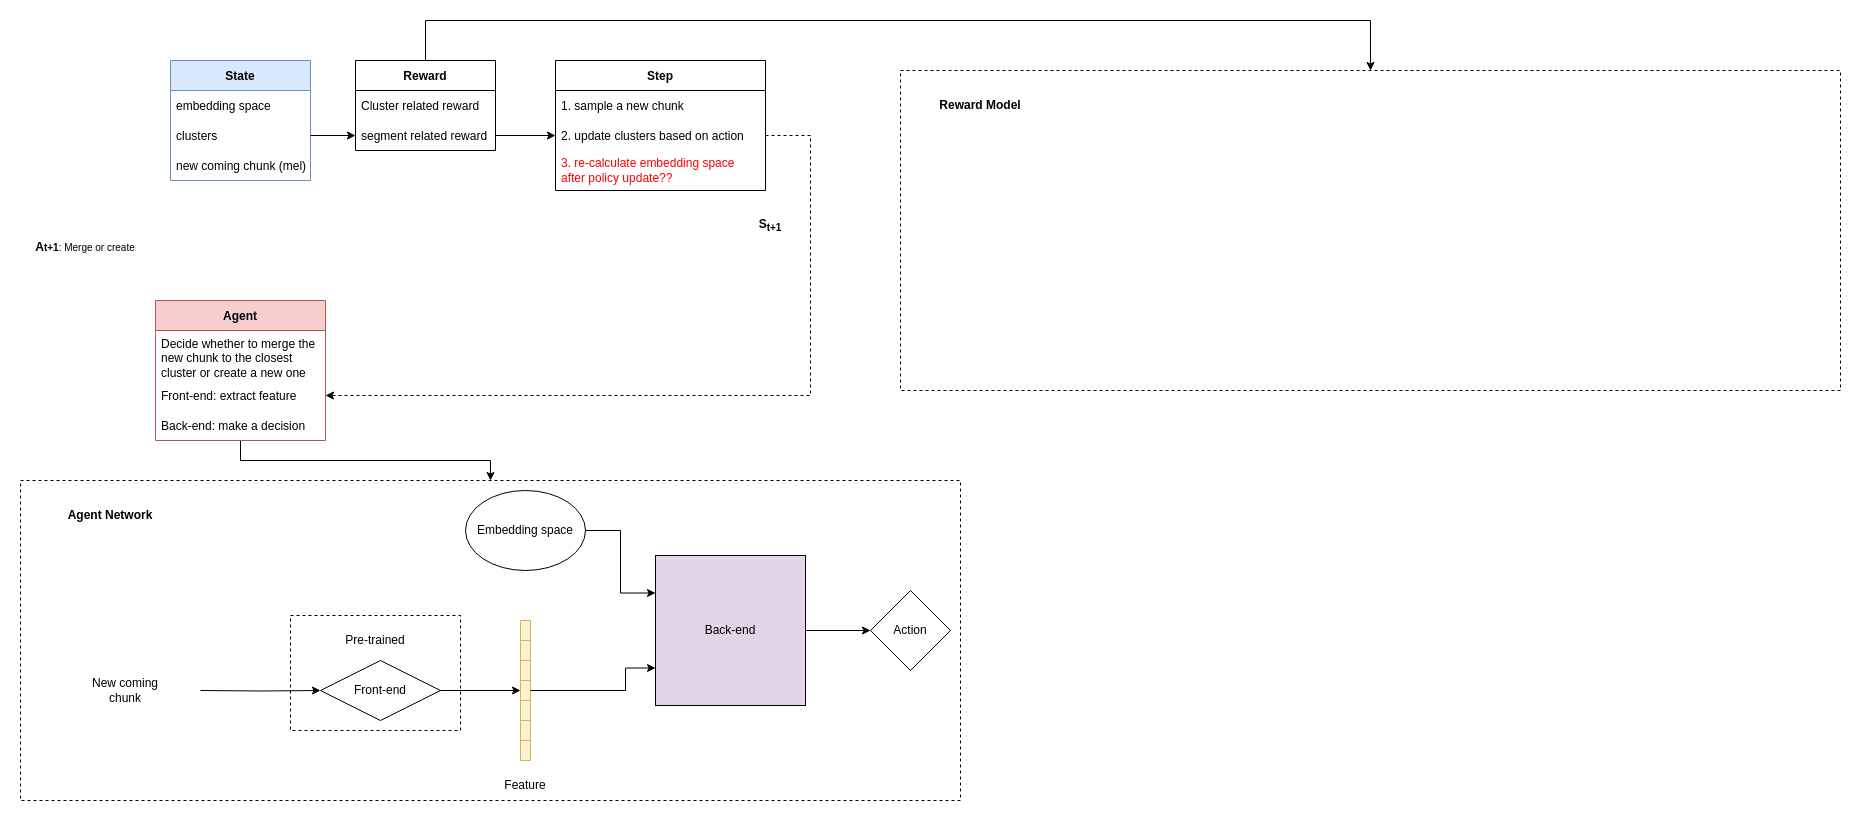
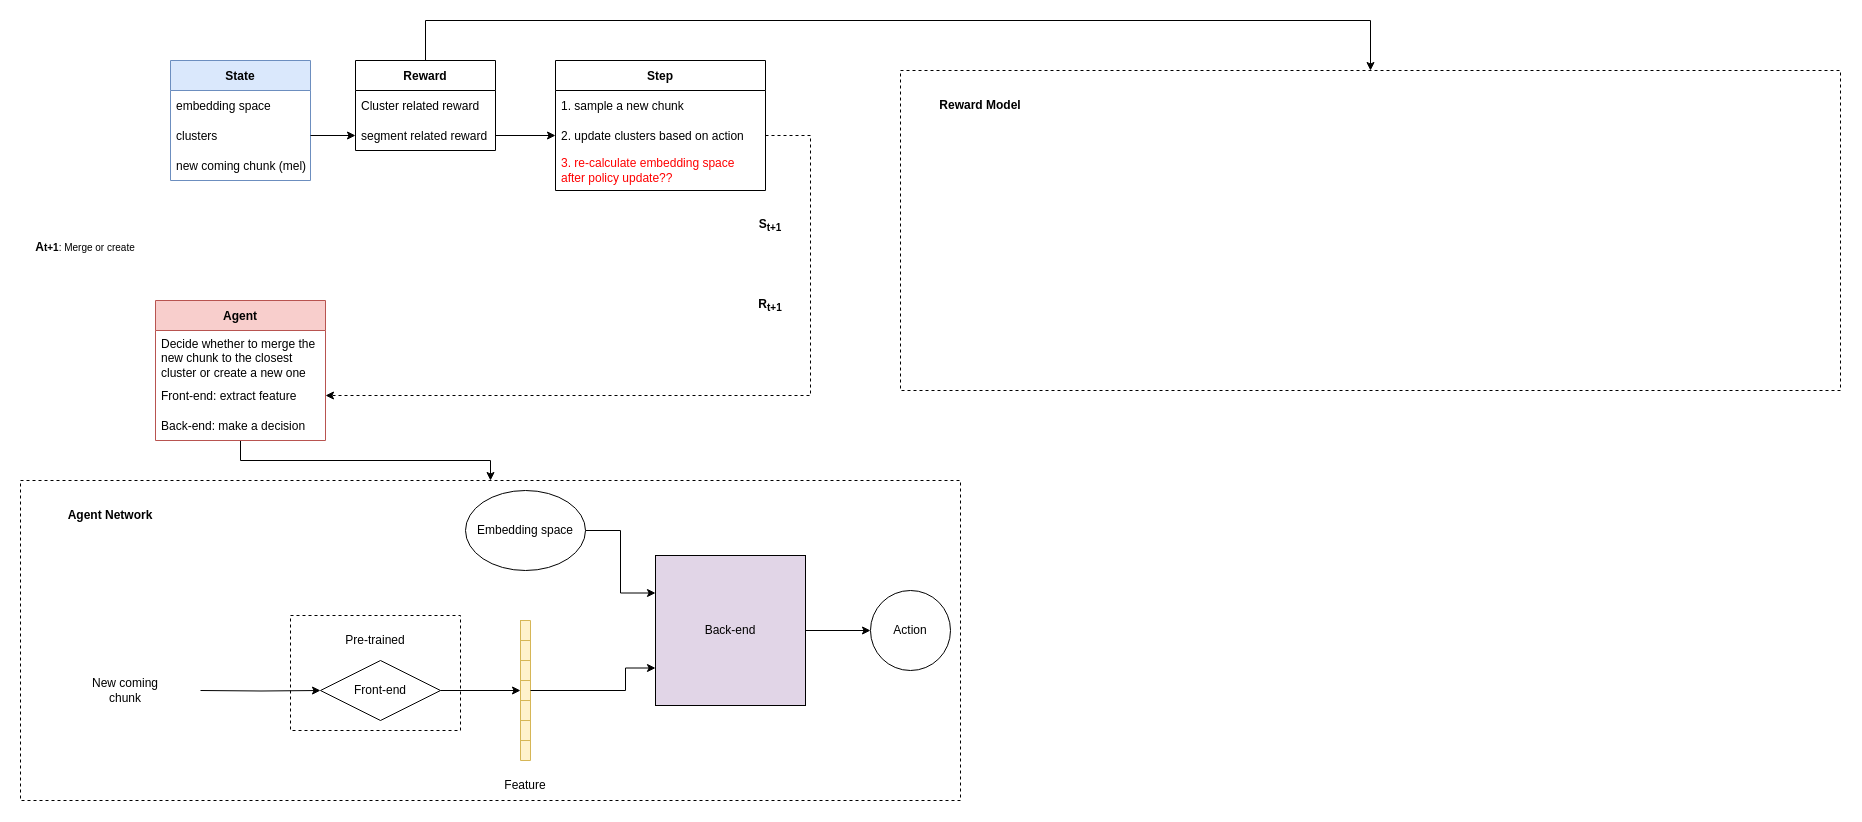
node "Rt+1": added
node "Action": shape diamond -> ellipse
